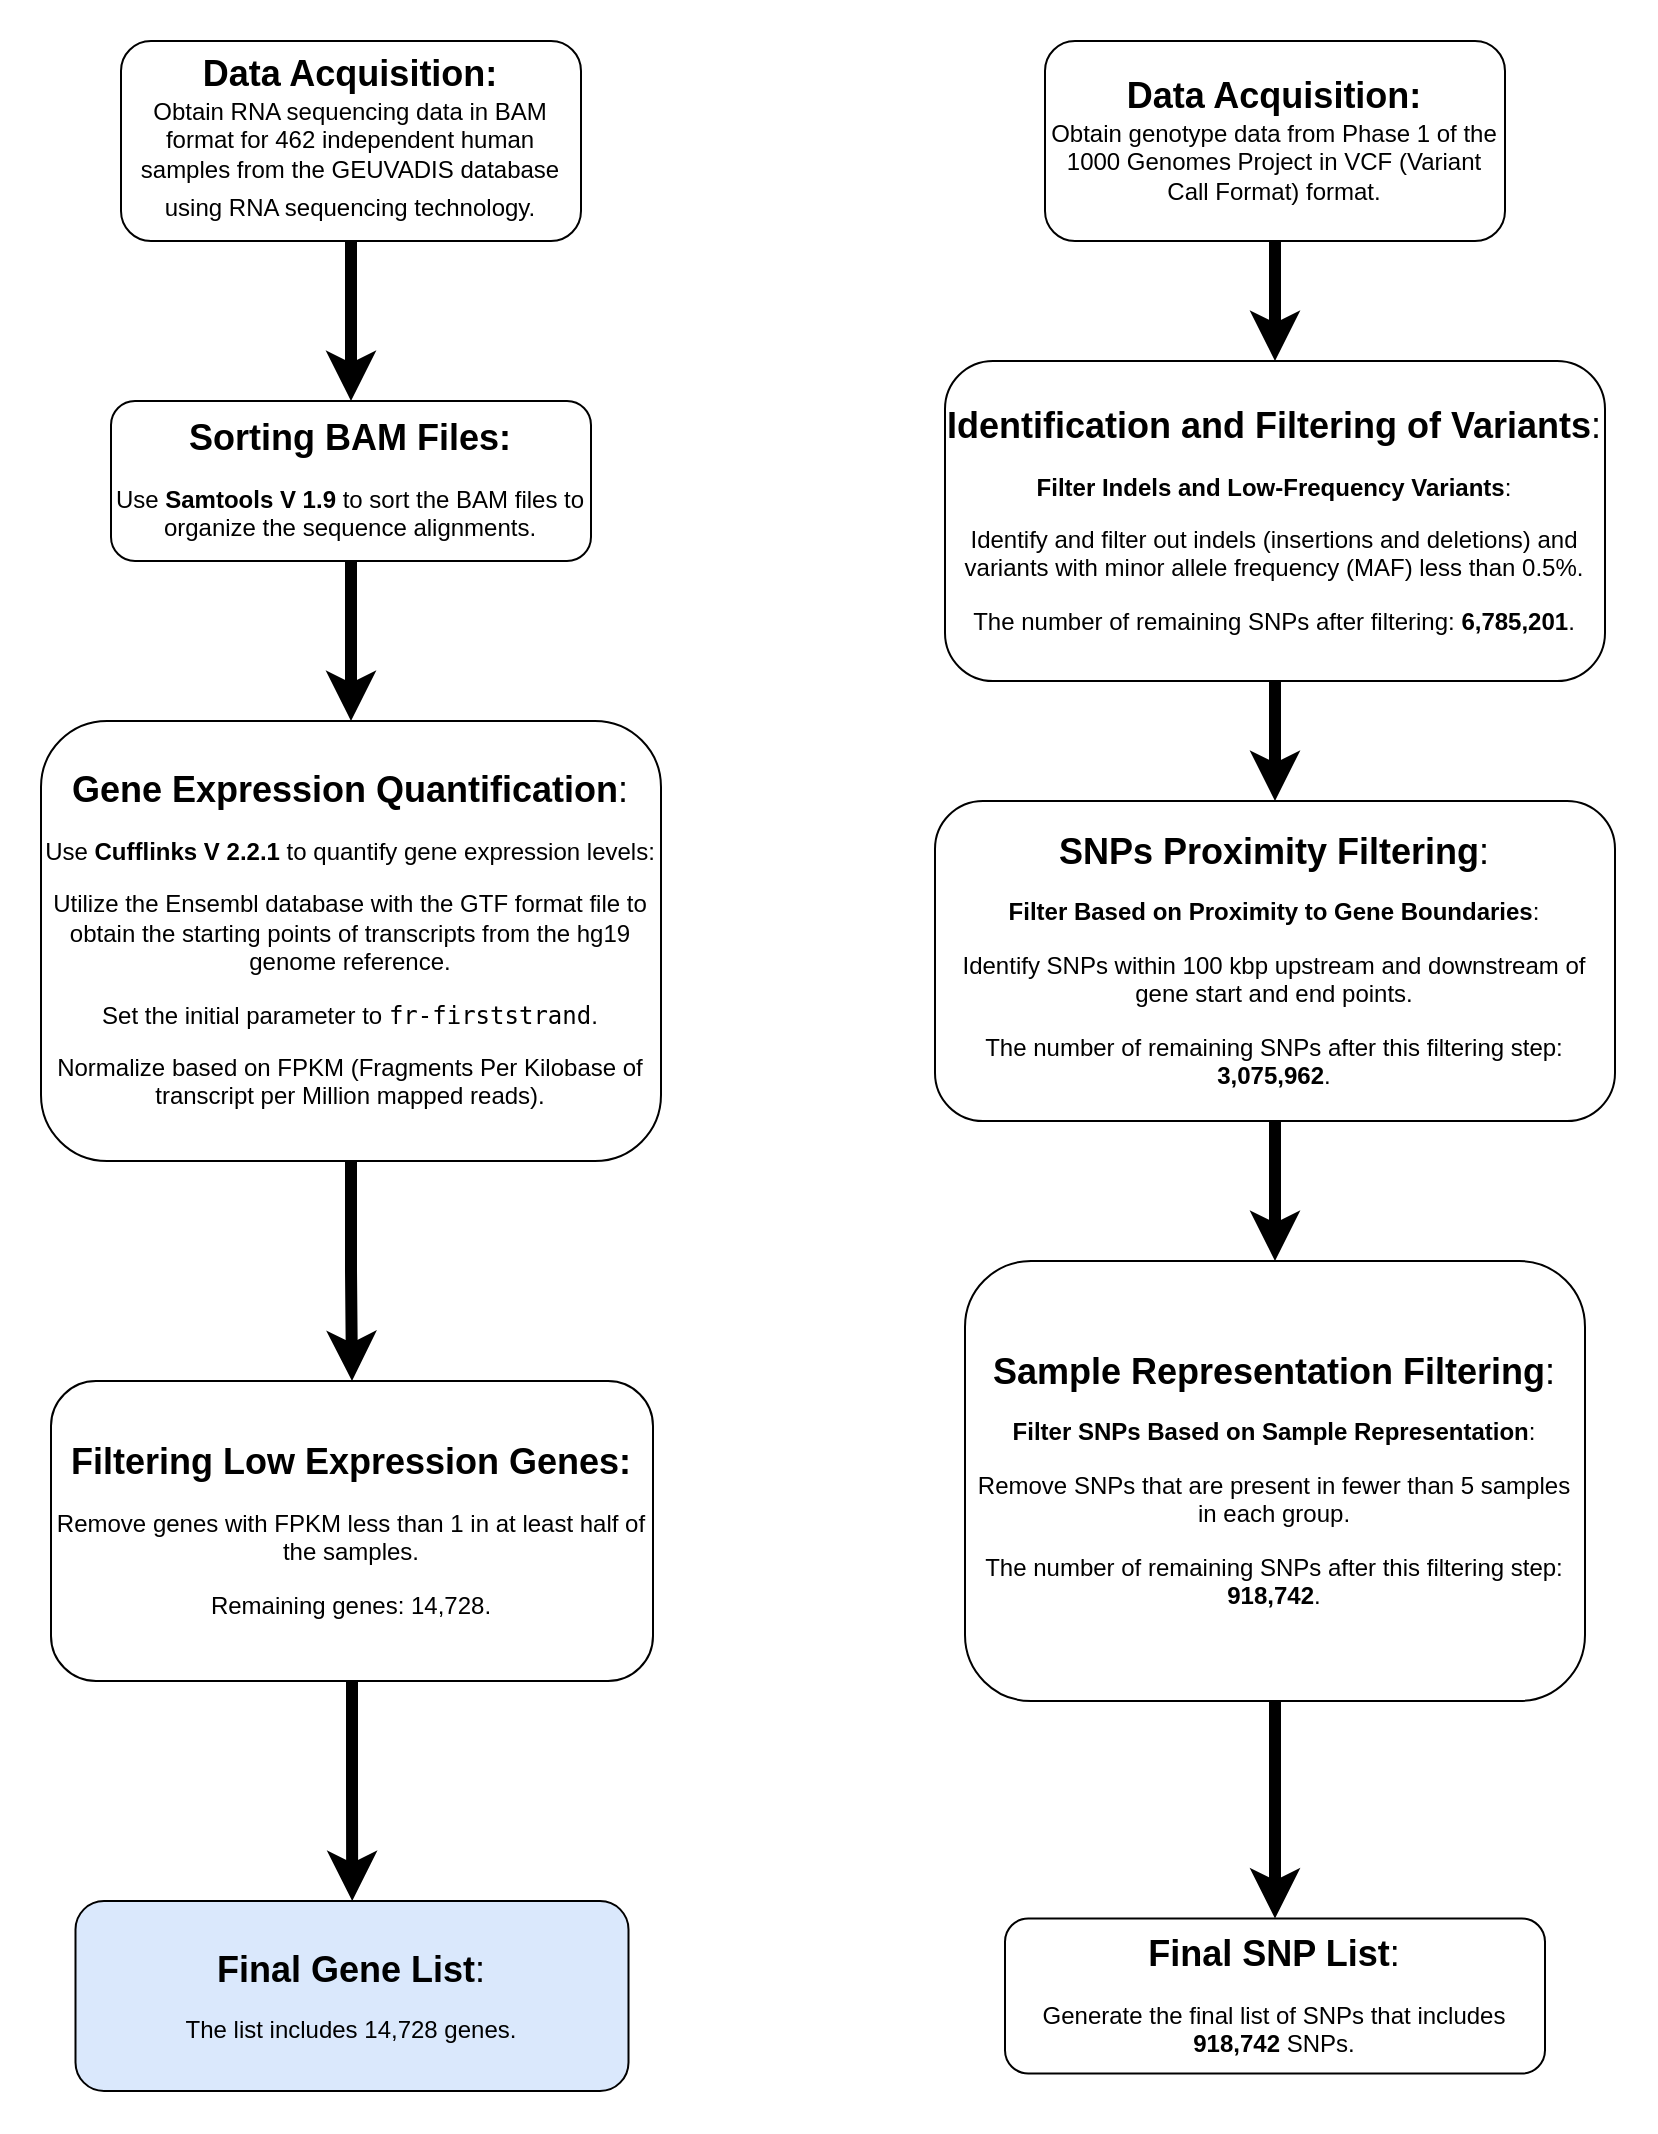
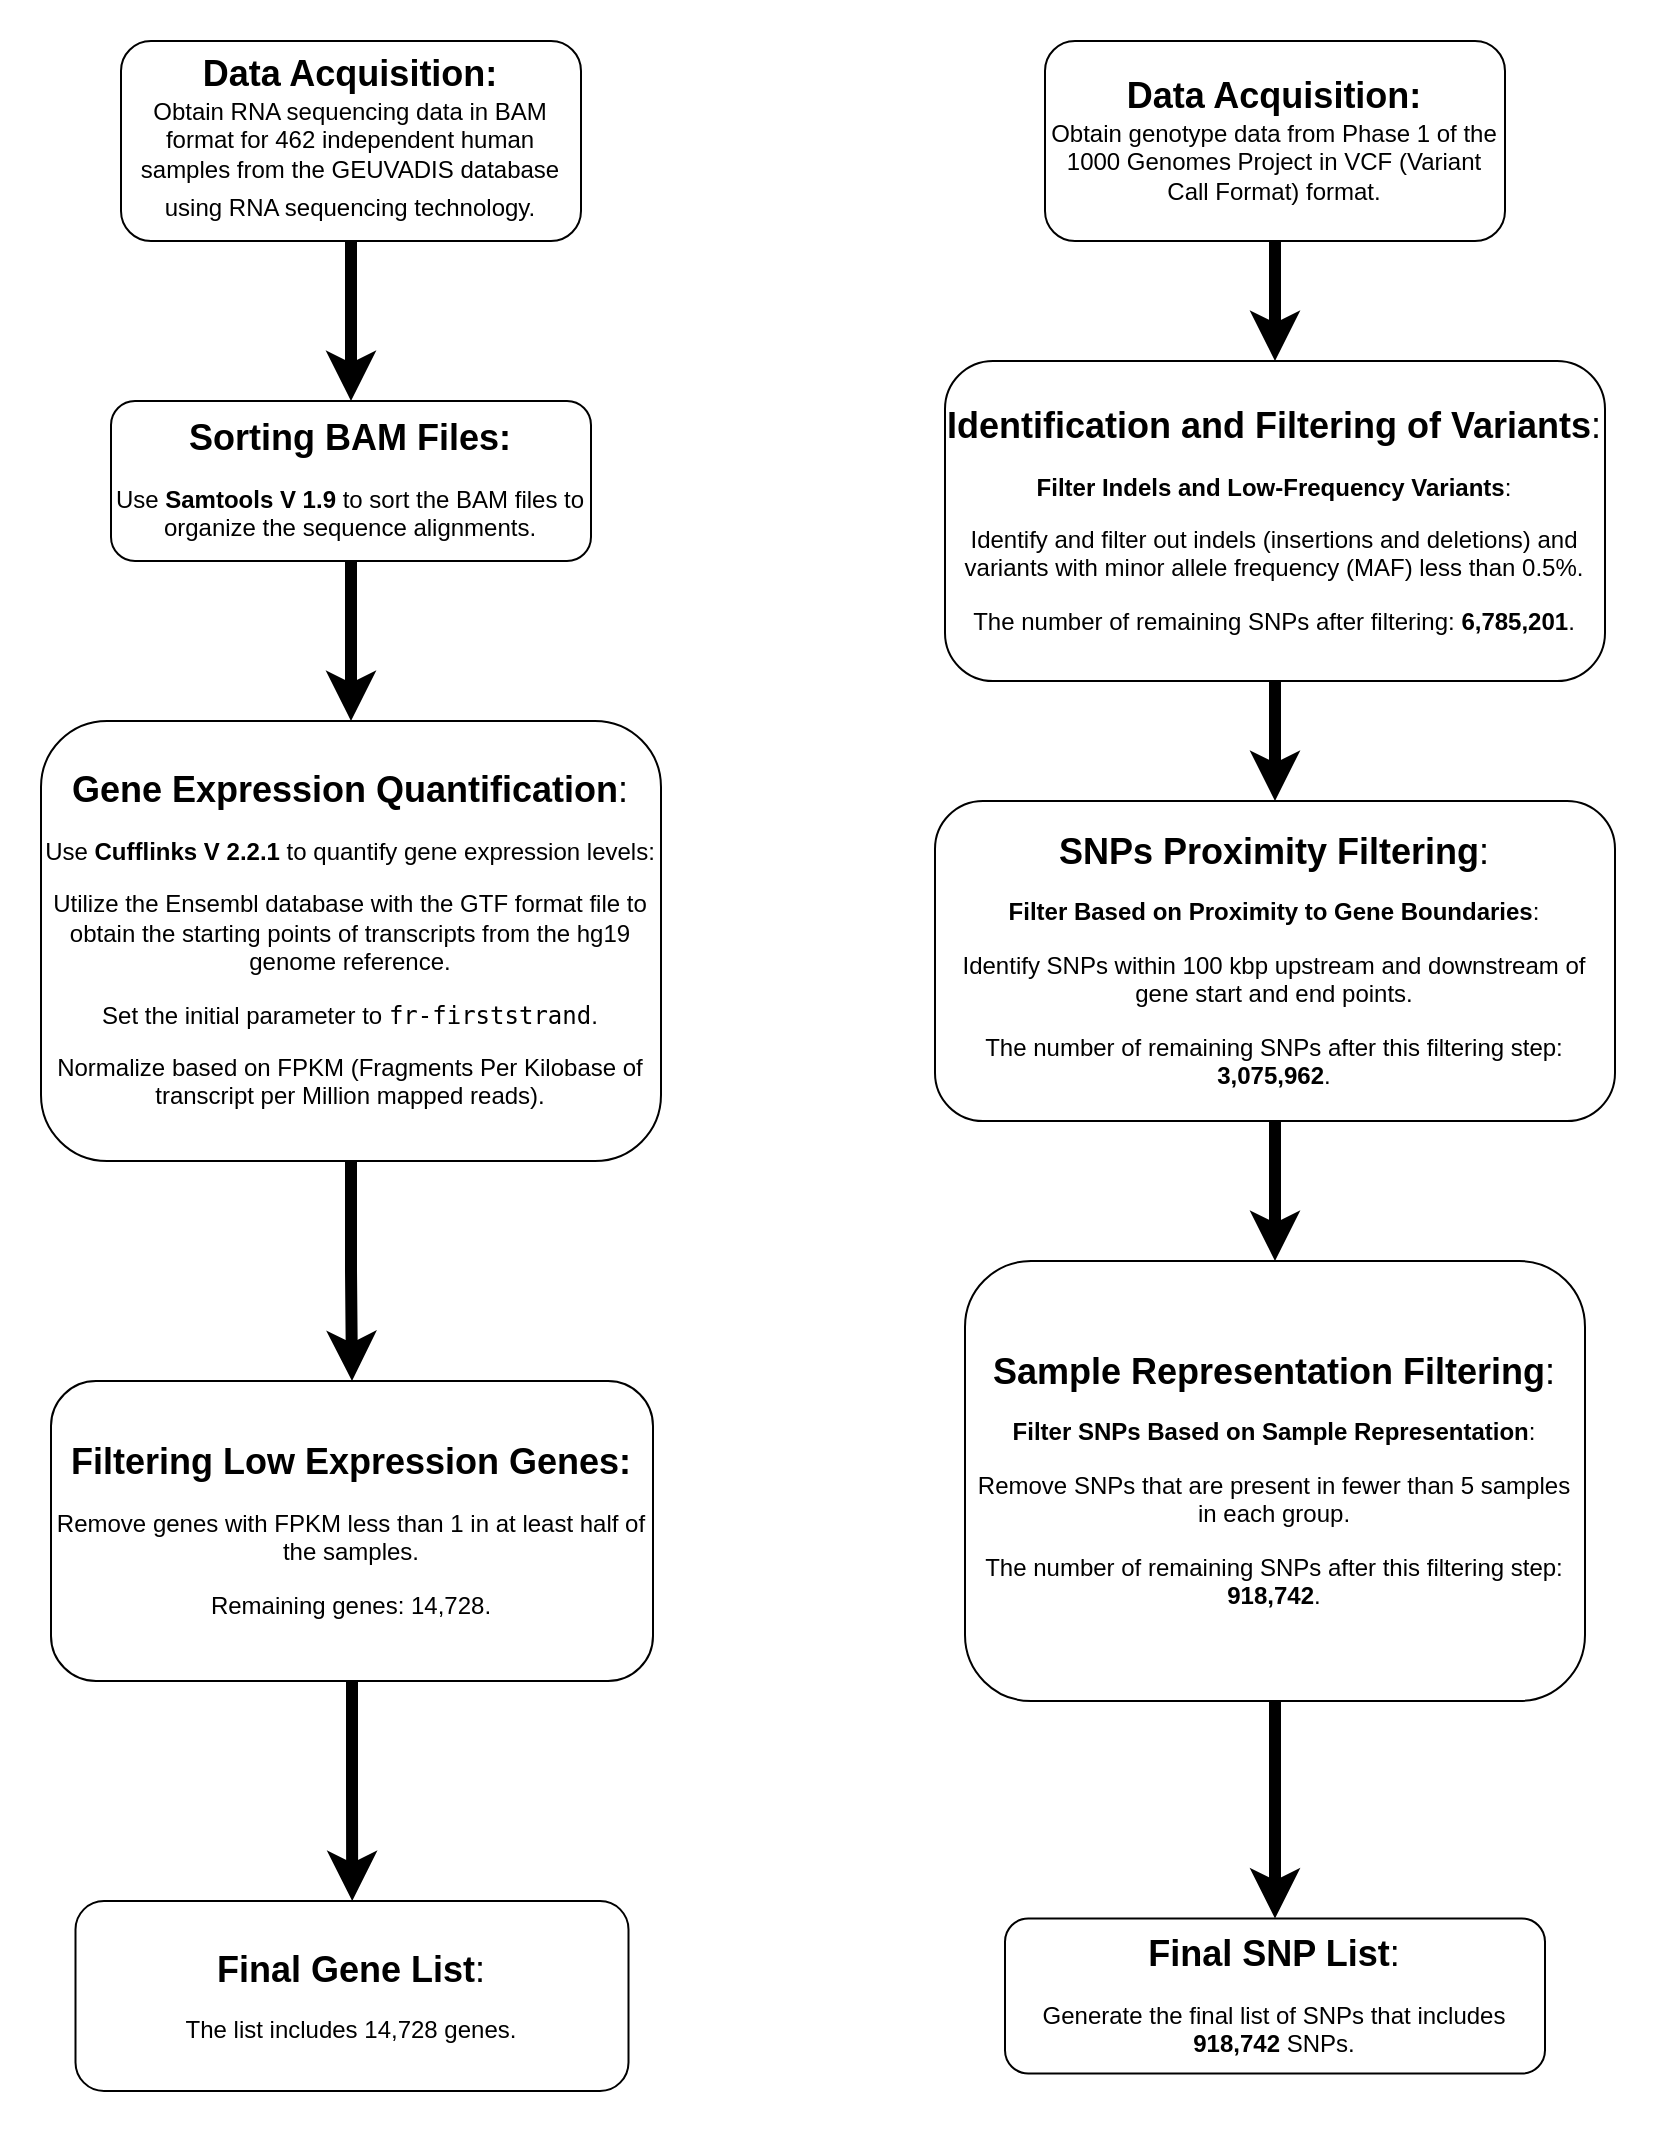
node "Final Gene List: The list includes 14,728 genes.": fillcolor #dae8fc -> #ffffff
